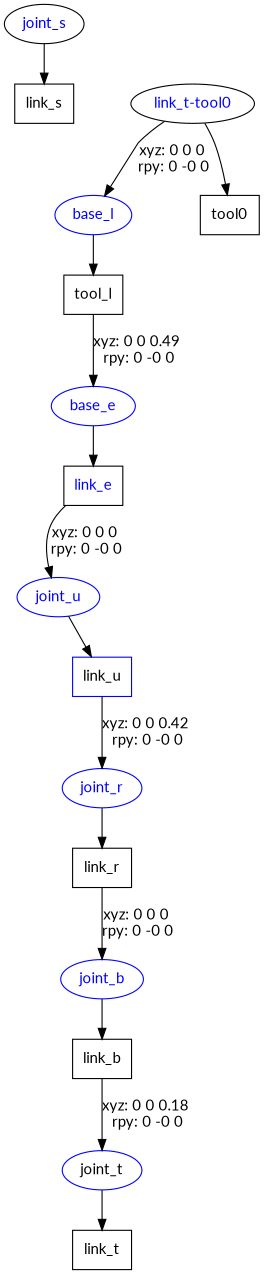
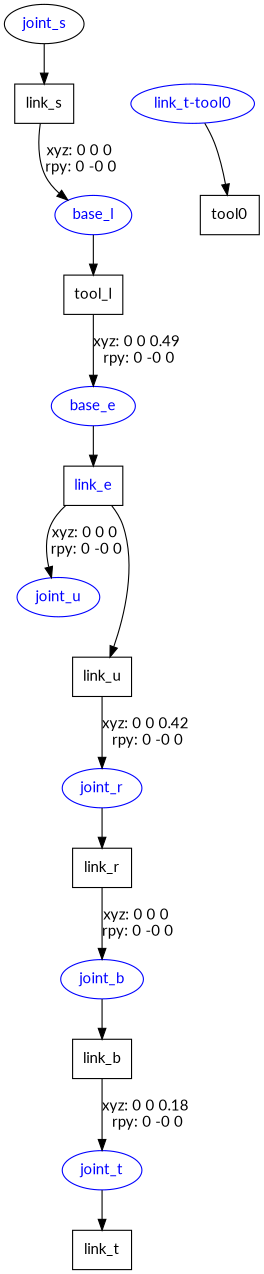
node "link_t-tool0": color black -> blue
edge "link_t-tool0" -> "base_l": now "link_s" -> "base_l"
edge "joint_u" -> "link_u": now "link_e" -> "link_u"
node "link_u": color blue -> black
node "joint_t": fontcolor black -> blue
